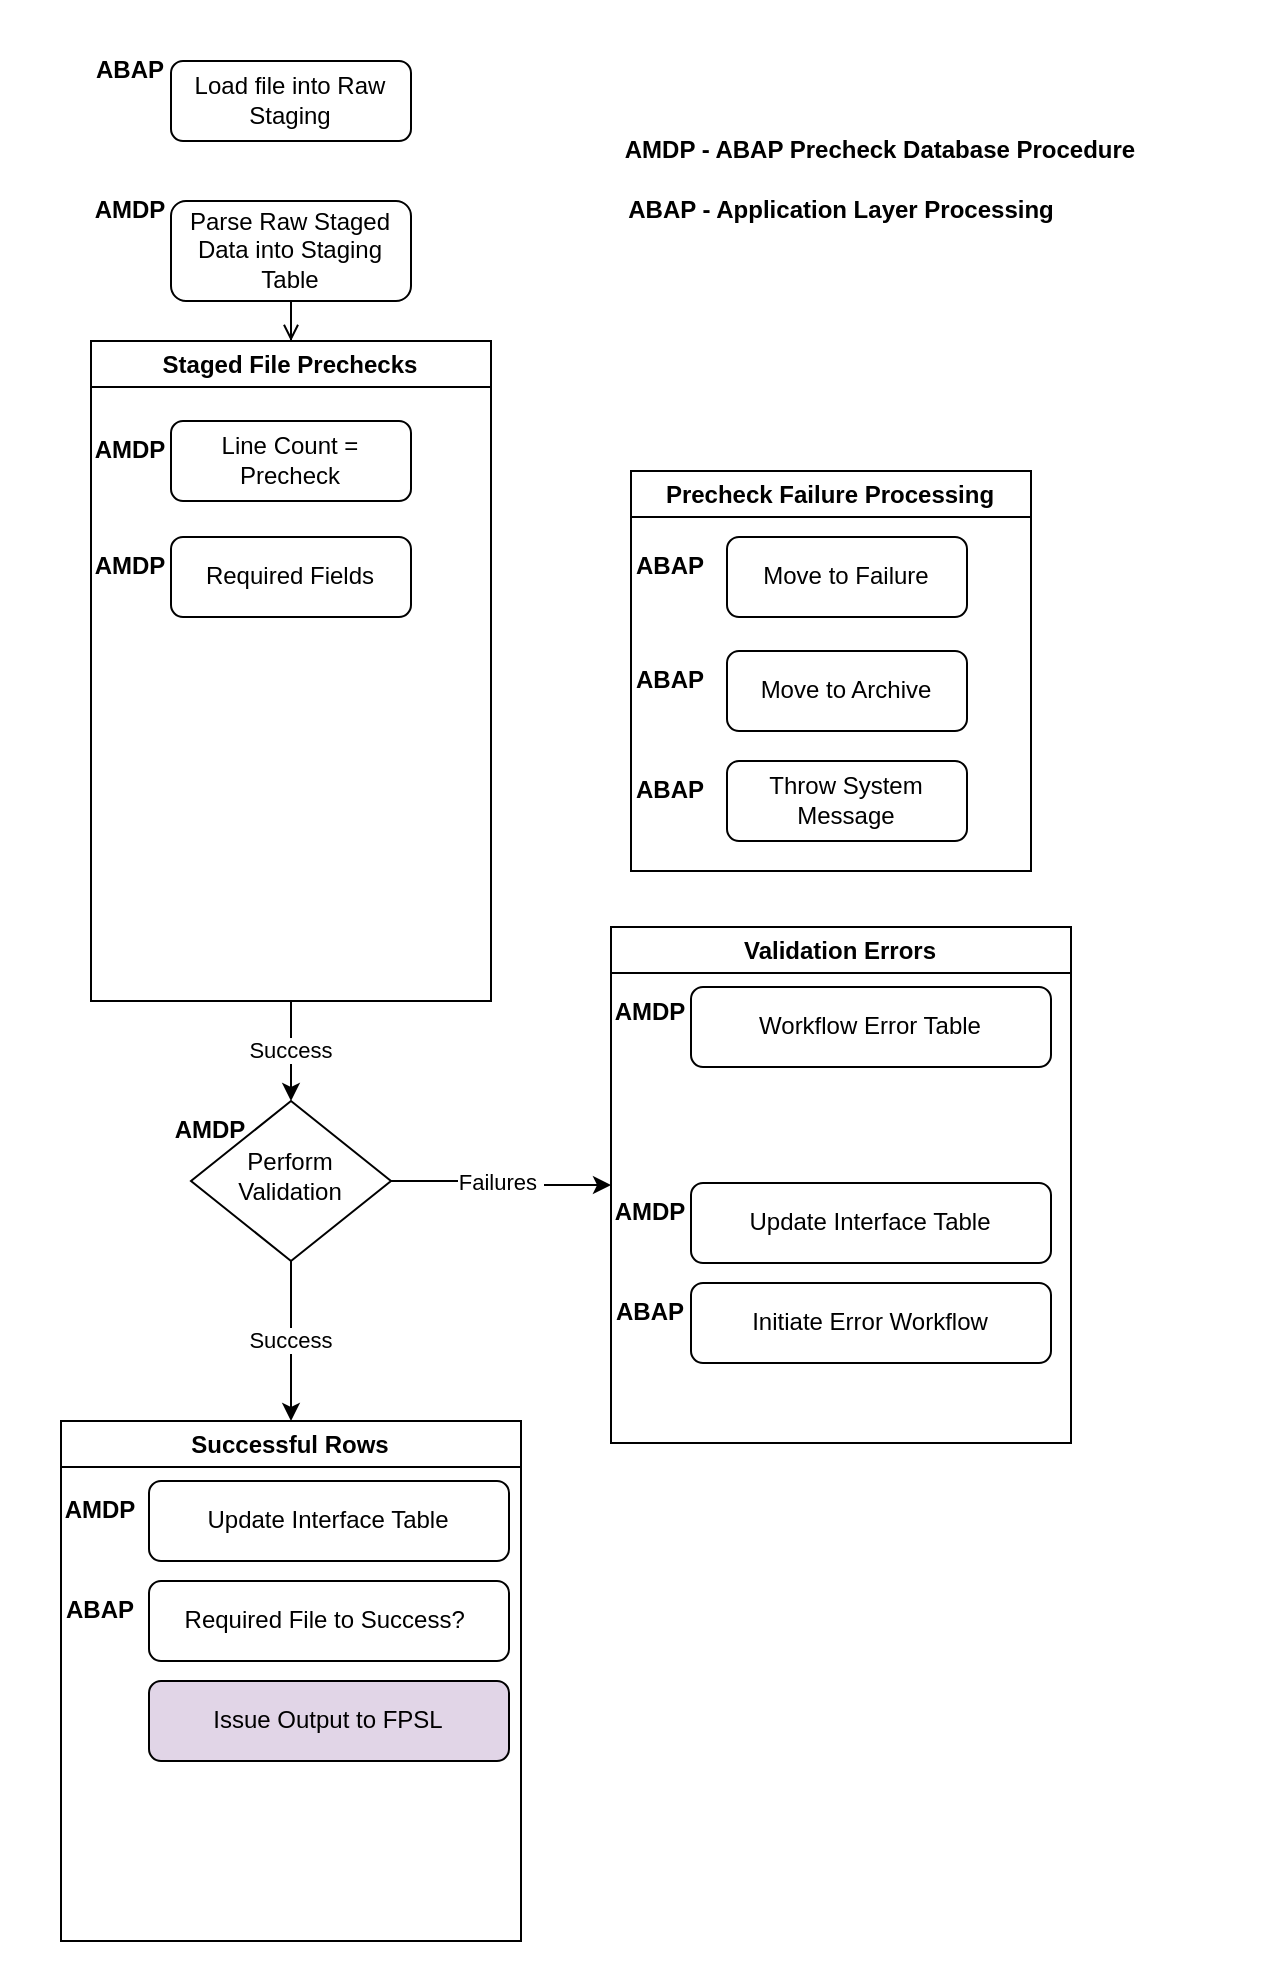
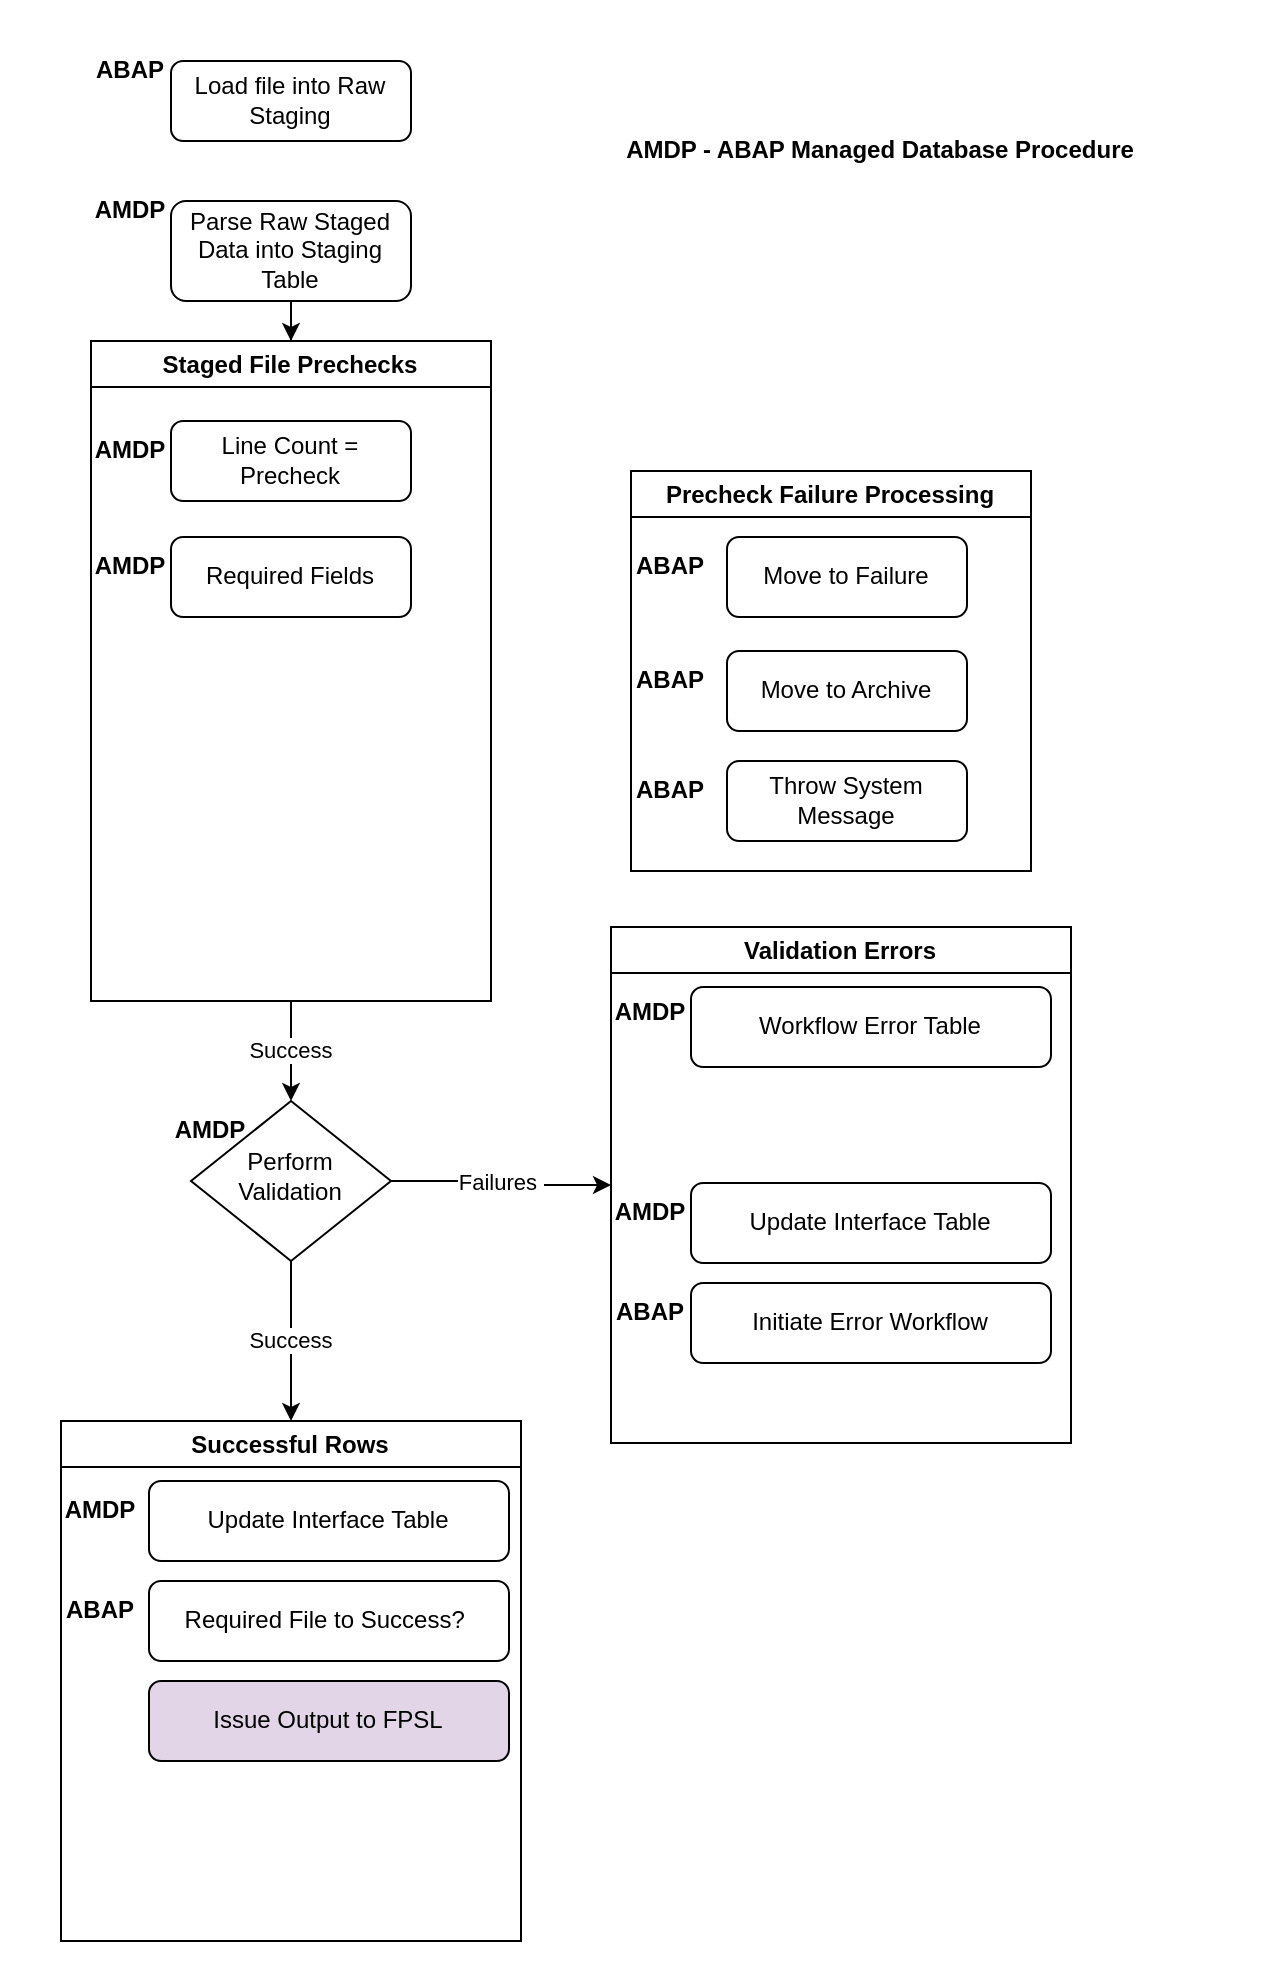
node "AMDP - ABAP Precheck Database Procedure": label "AMDP - ABAP Precheck Database Procedure" -> "AMDP - ABAP Managed Database Procedure"
node "ABAP - Application Layer Processing": removed
edge "Parse Raw Staged Data into Staging Table" -> "Staged File Prechecks": arrowhead open -> classic
